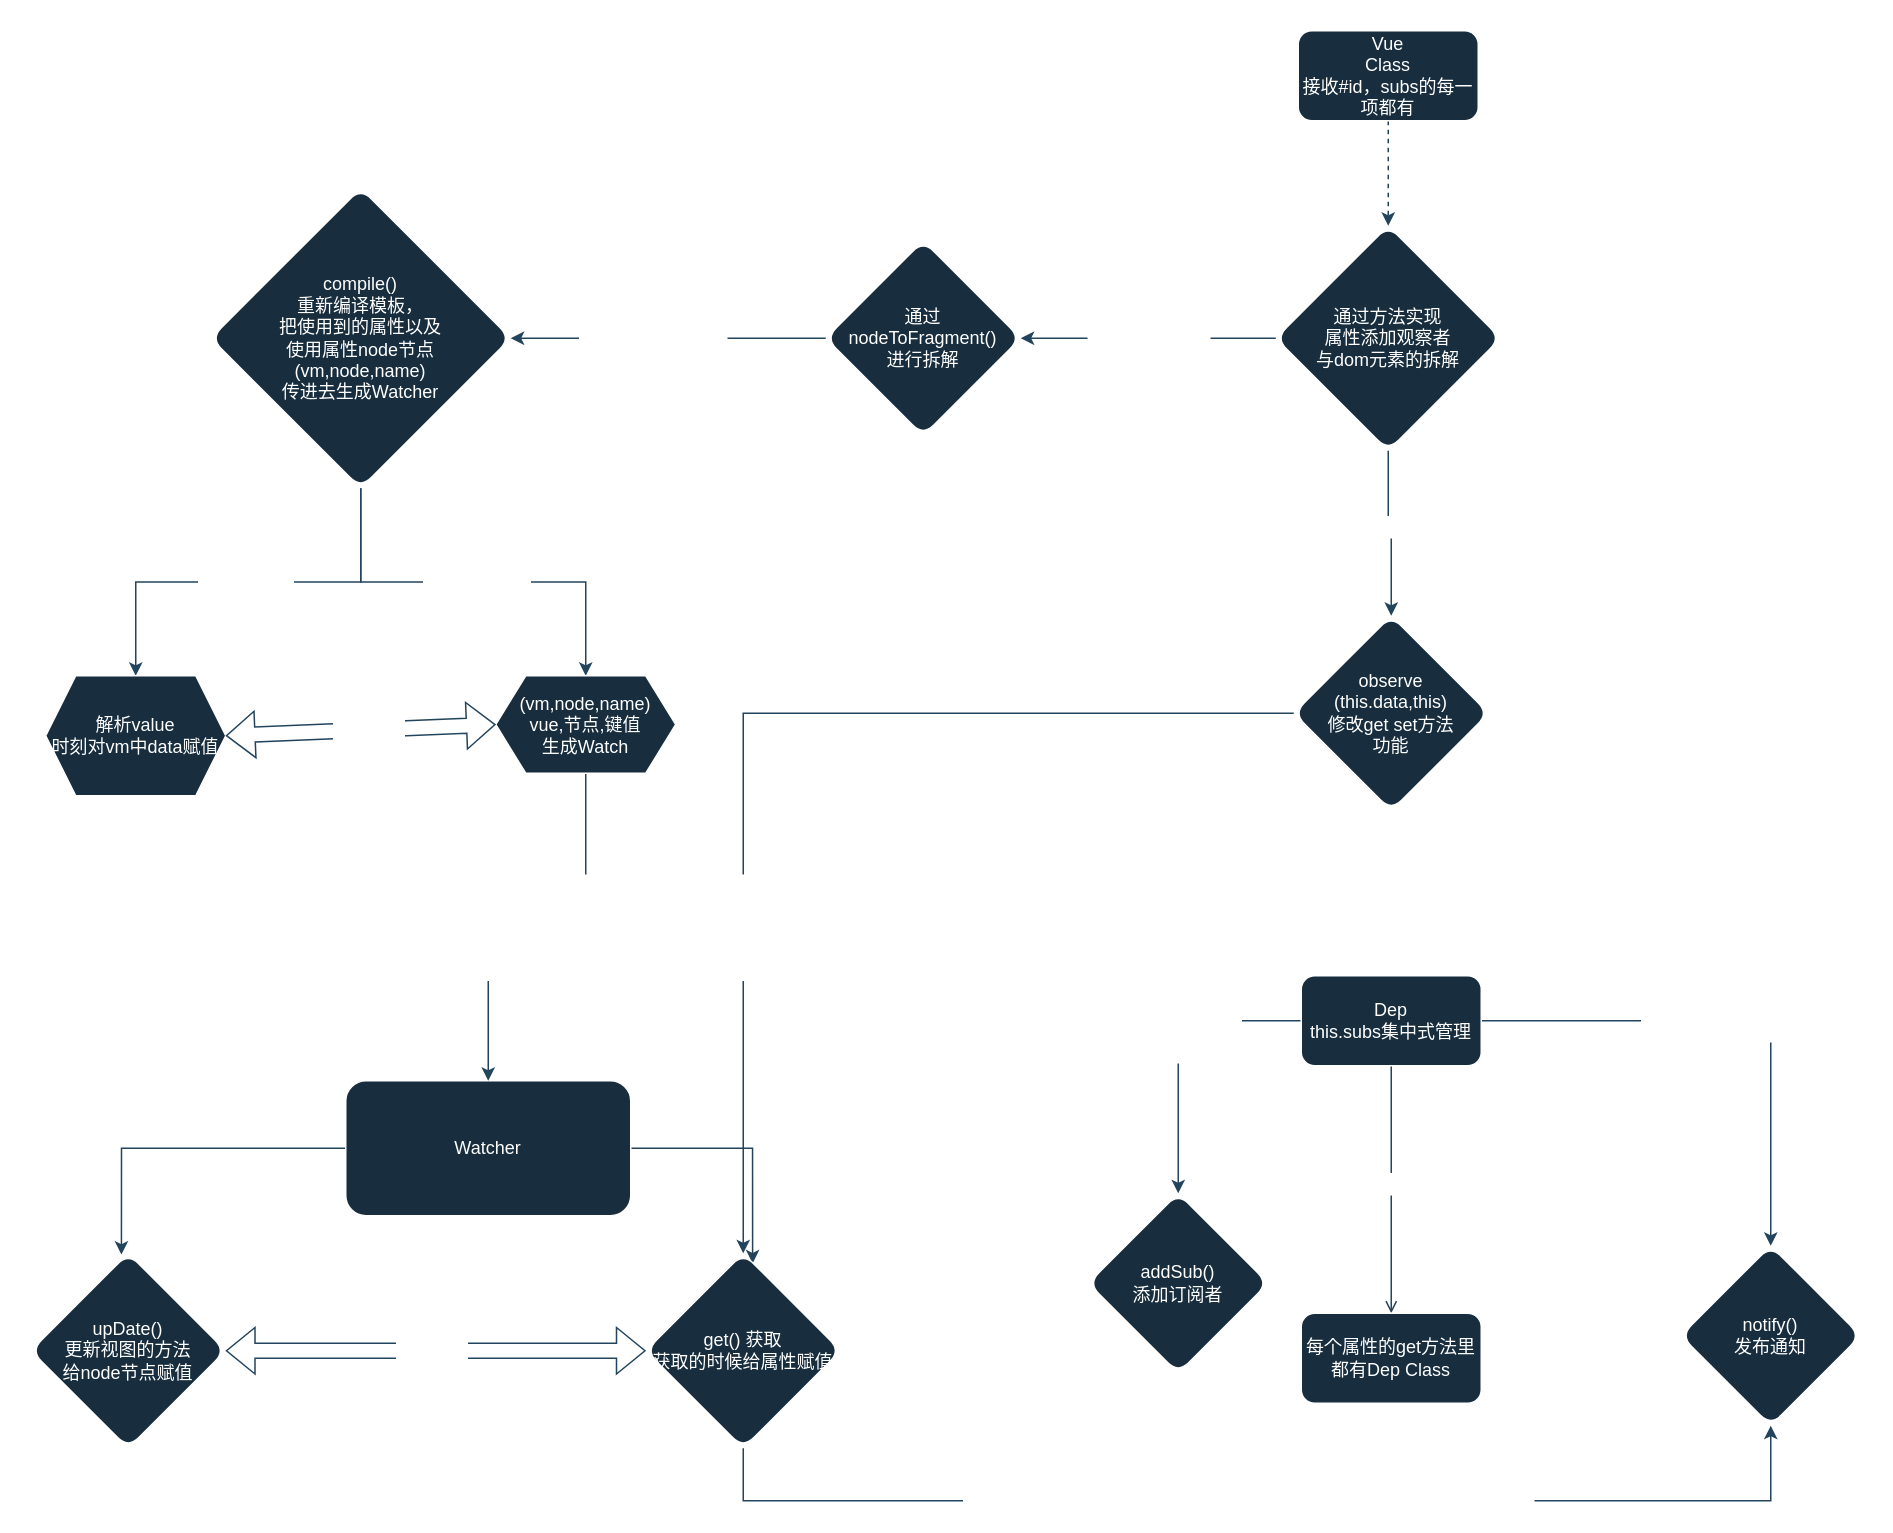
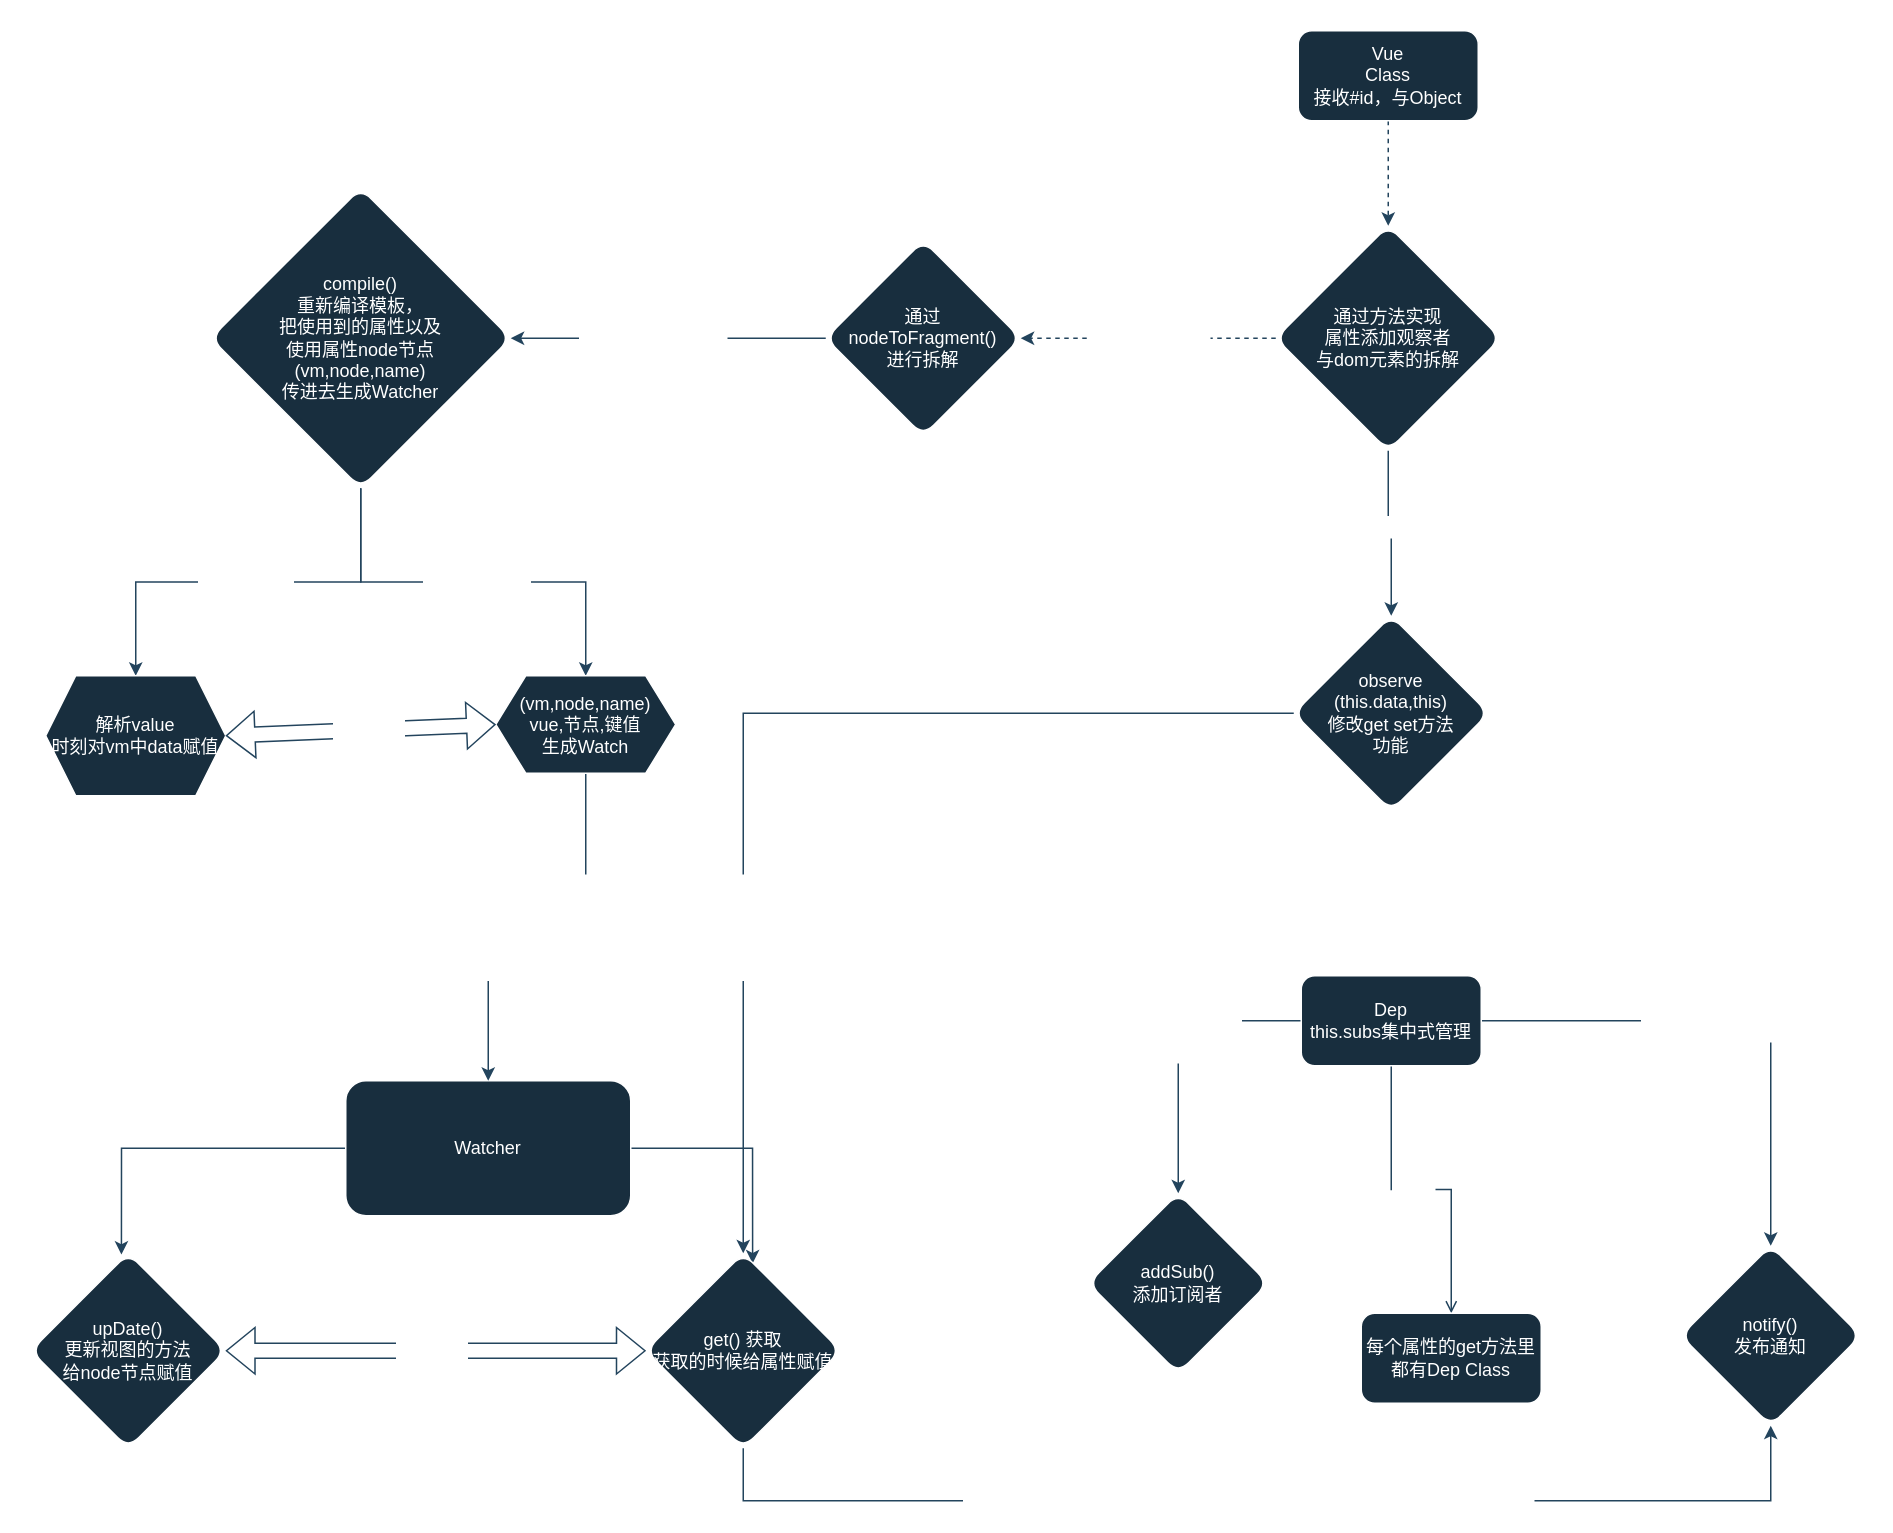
node "Vue Class 接收#id，subs的每一项都有": label "Vue Class 接收#id，subs的每一项都有" -> "Vue Class 接收#id，与Object"
edge "通过方法实现 属性添加观察者 与dom元素的拆解" -> "通过 nodeToFragment() 进行拆解": style solid -> dashed
node "每个属性的get方法里都有Dep Class": moved (1391, 1358) -> (1451, 1358)
